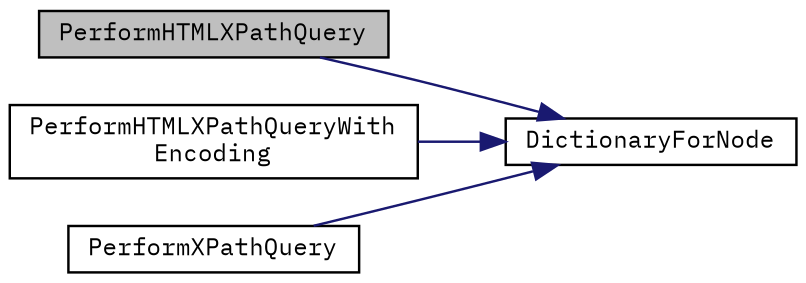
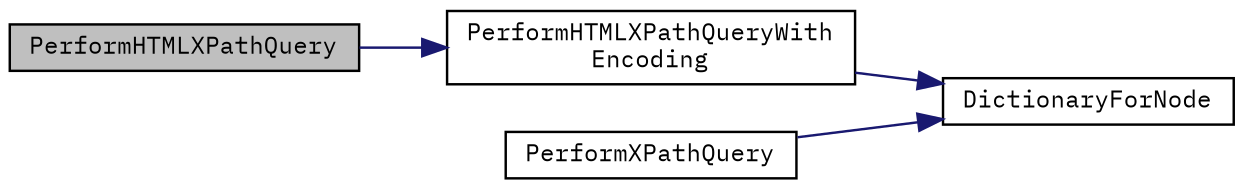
edge "PerformHTMLXPathQuery" -> "DictionaryForNode": now "PerformHTMLXPathQuery" -> "PerformHTMLXPathQueryWith Encoding"
